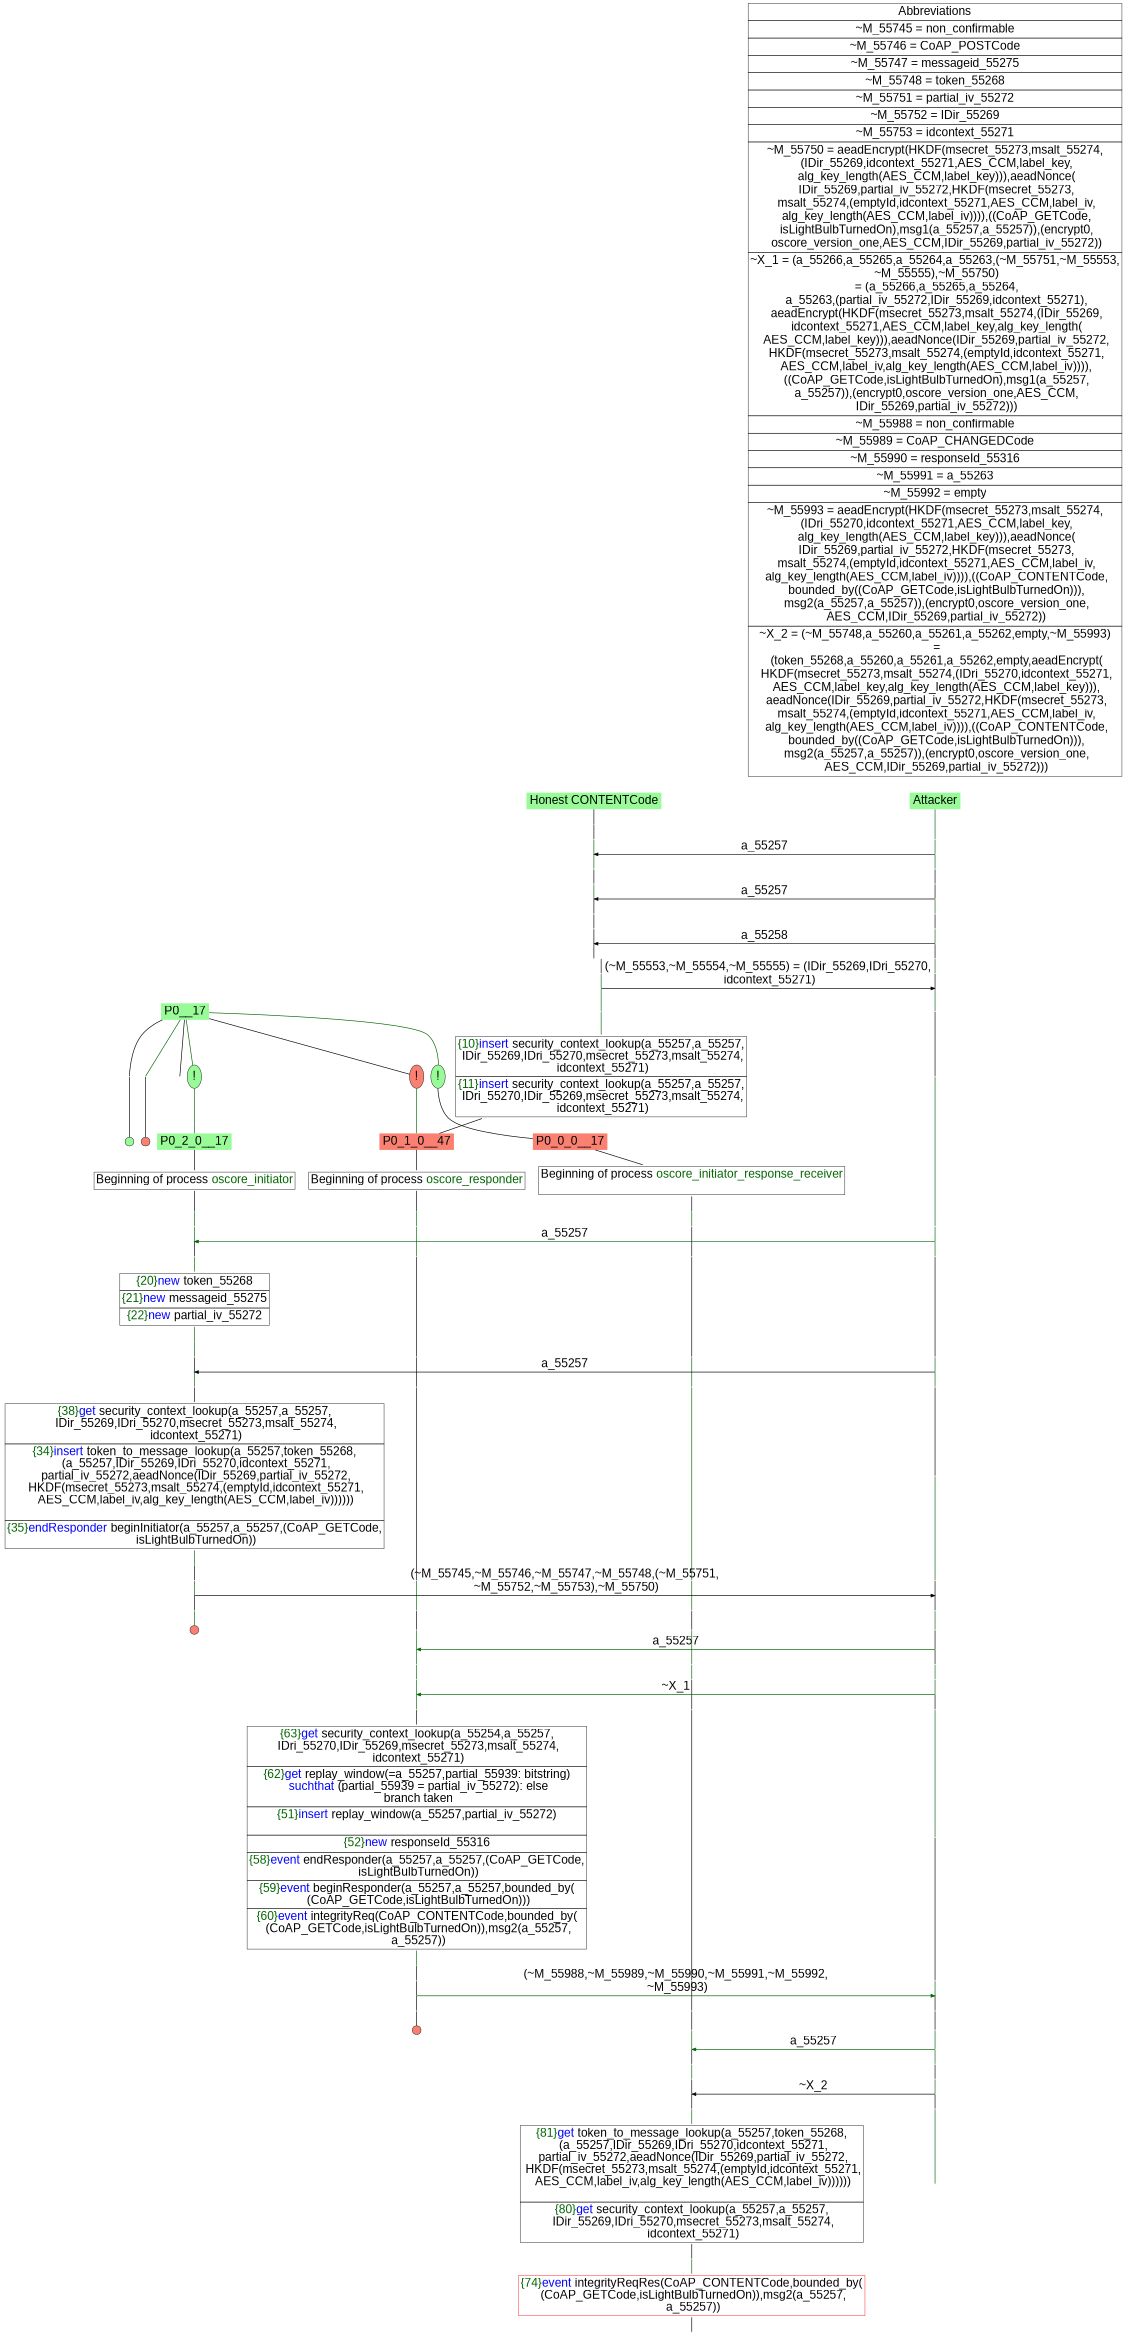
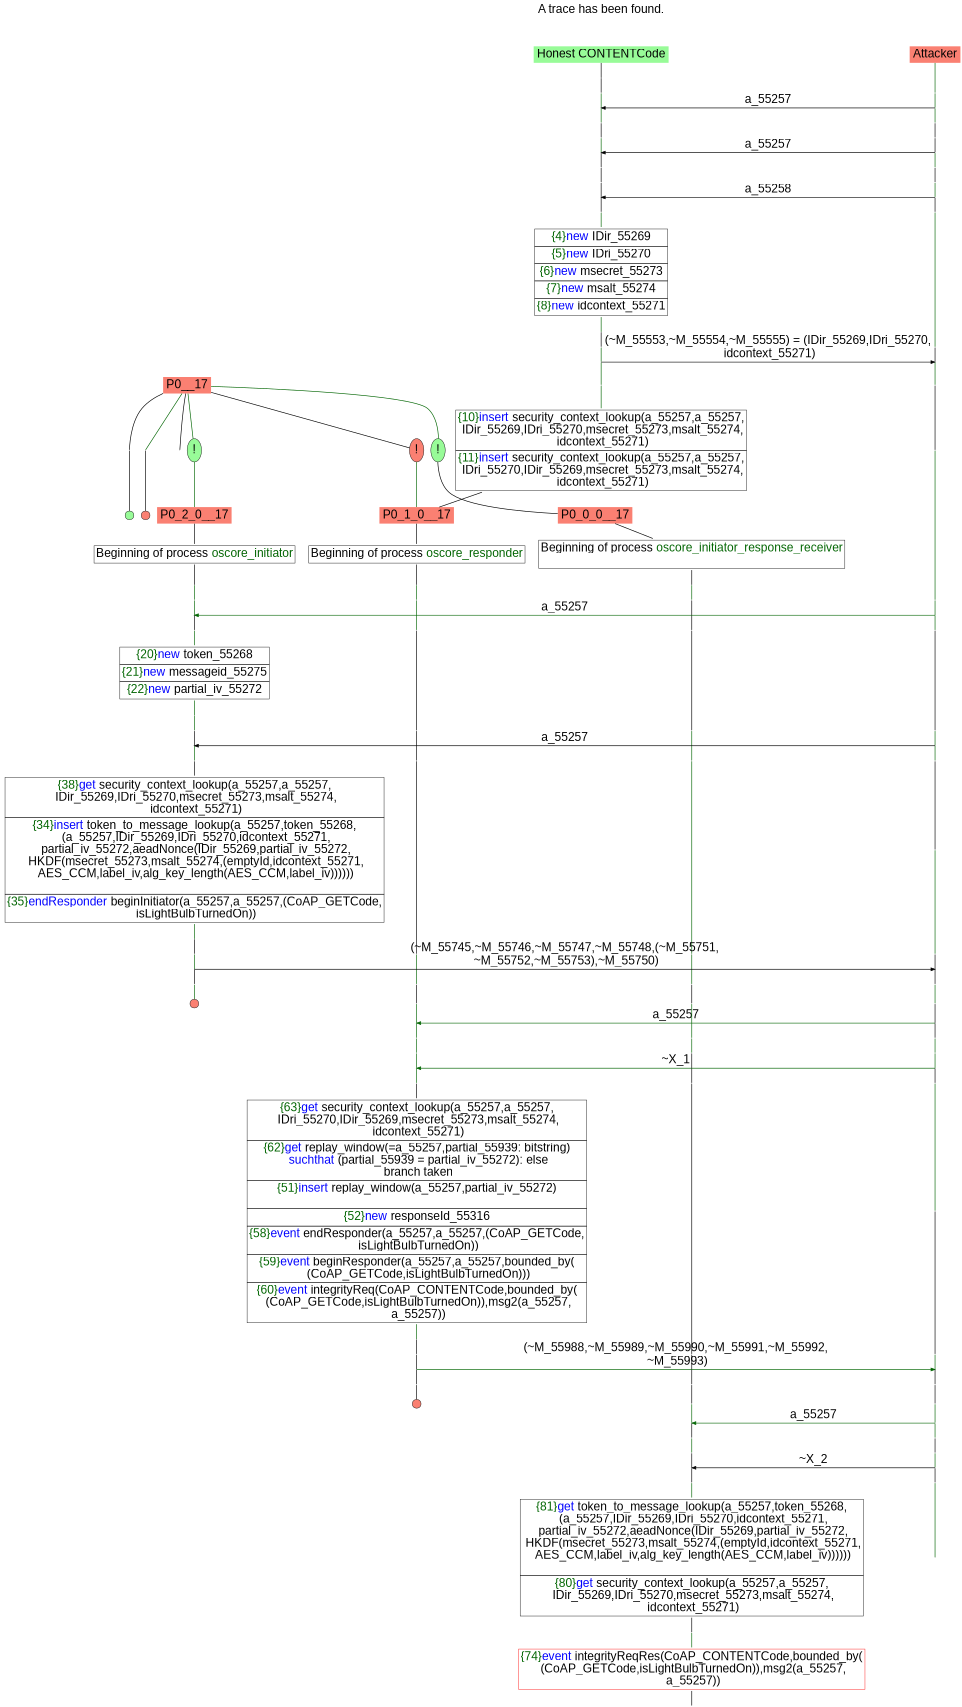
node "A trace has been found.": added
node "{4}": added
node "Abbreviations": removed
node "Attacker": fillcolor palegreen -> salmon
node "P0__17": fillcolor palegreen -> salmon
node "P0_2_0__17": fillcolor palegreen -> salmon
node "P0_1_0__47": label "P0_1_0__47" -> "P0_1_0__17"
node "{63}": text "security_context_lookup(a_55254,a_55257," -> "security_context_lookup(a_55257,a_55257,"
